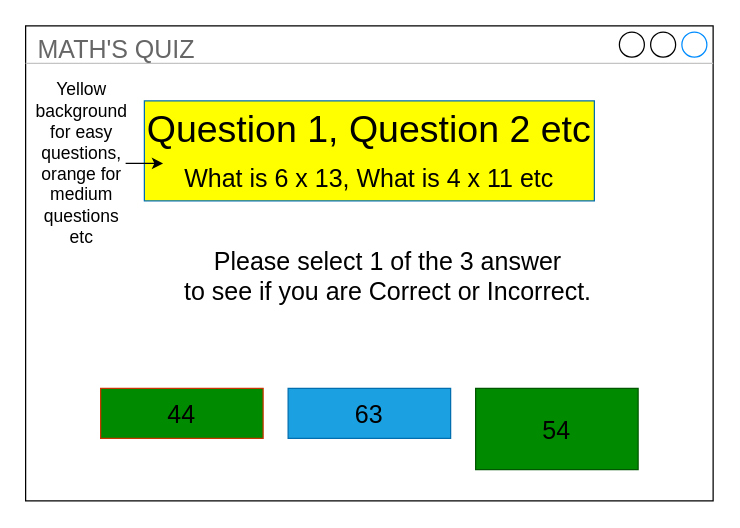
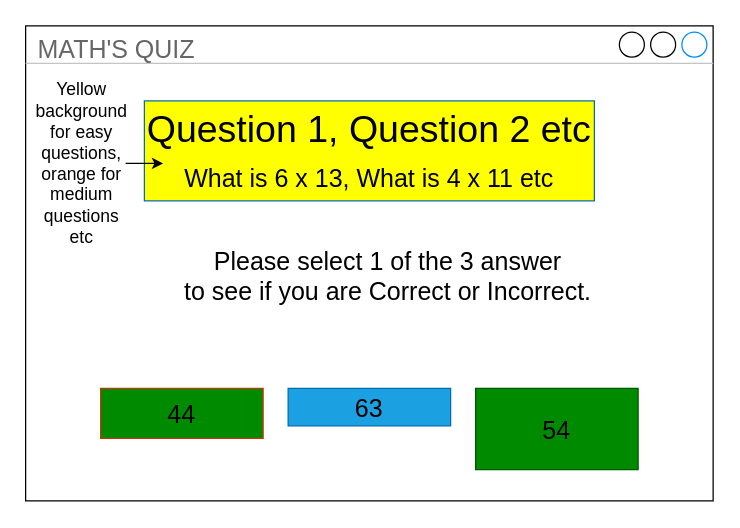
node "63": size 163x50 -> 163x38
